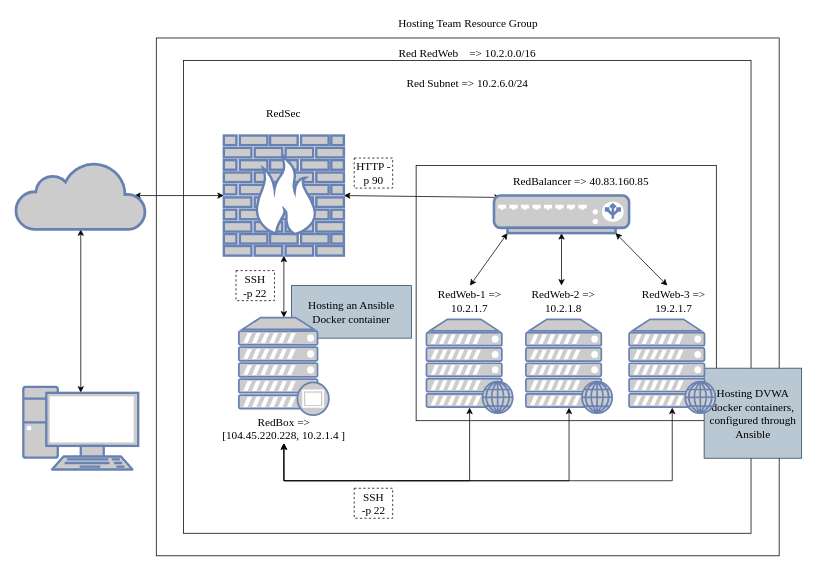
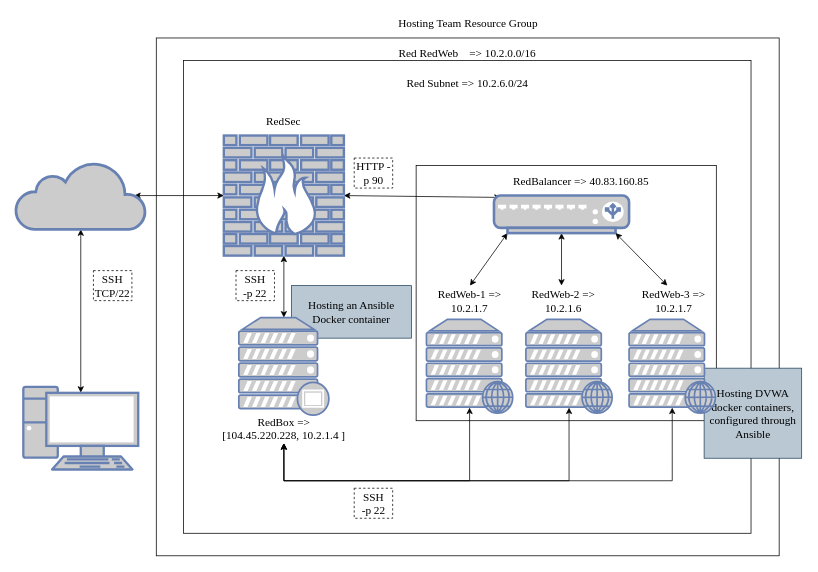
node "RedSec": moved (284, 113) -> (284, 120)
node "SSH TCP/22": added
node "RedWeb-2 => 10.2.1.8": label "RedWeb-2 => 10.2.1.8" -> "RedWeb-2 => 10.2.1.6"
node "RedWeb-3 => 19.2.1.7": label "RedWeb-3 => 19.2.1.7" -> "RedWeb-3 => 10.2.1.7"
